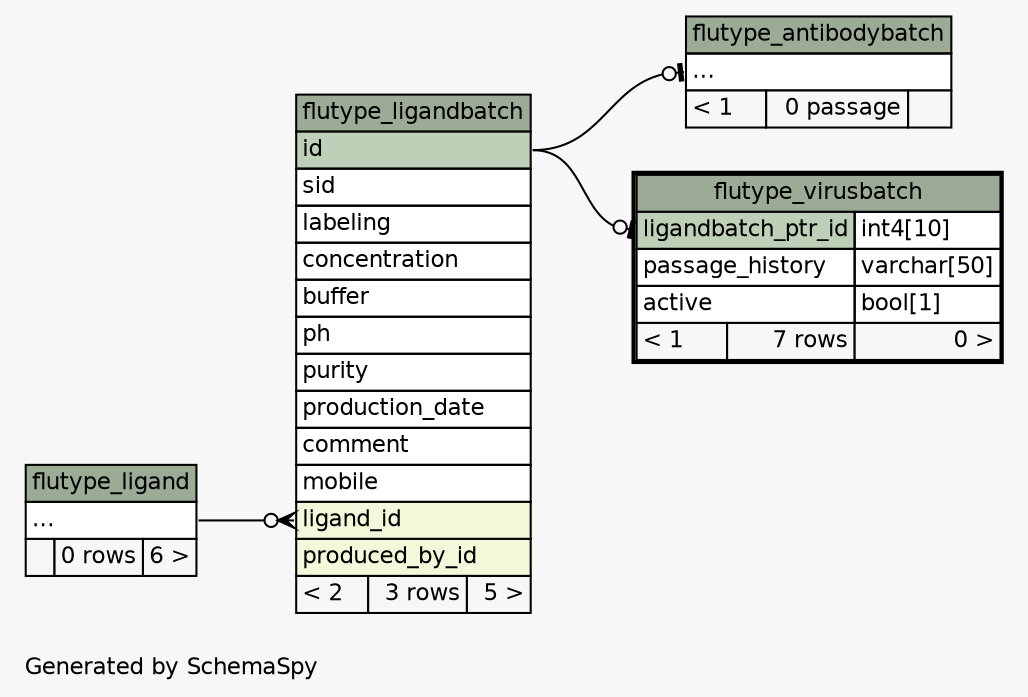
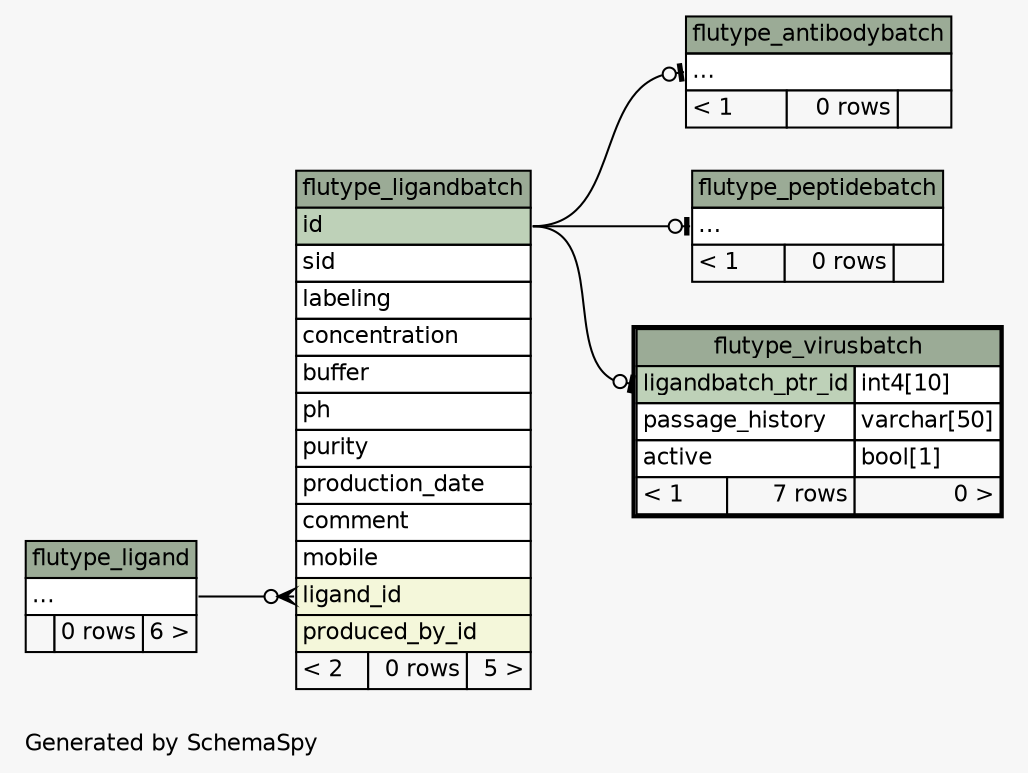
node "flutype_antibodybatch": text "0 passage" -> "0 rows"
node "flutype_peptidebatch": added
node "flutype_ligandbatch": text "3 rows" -> "0 rows"
